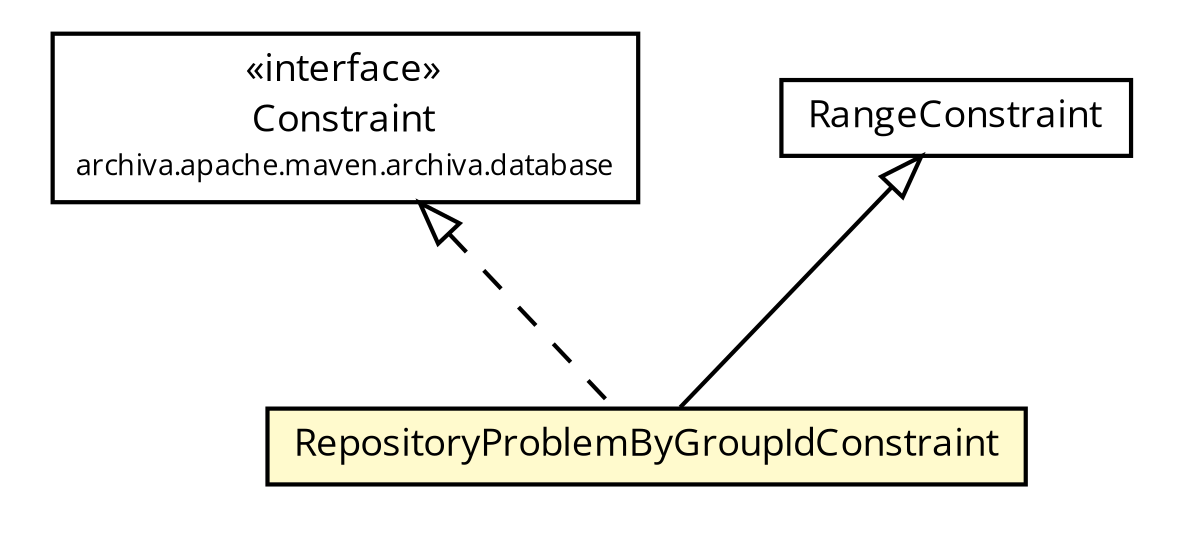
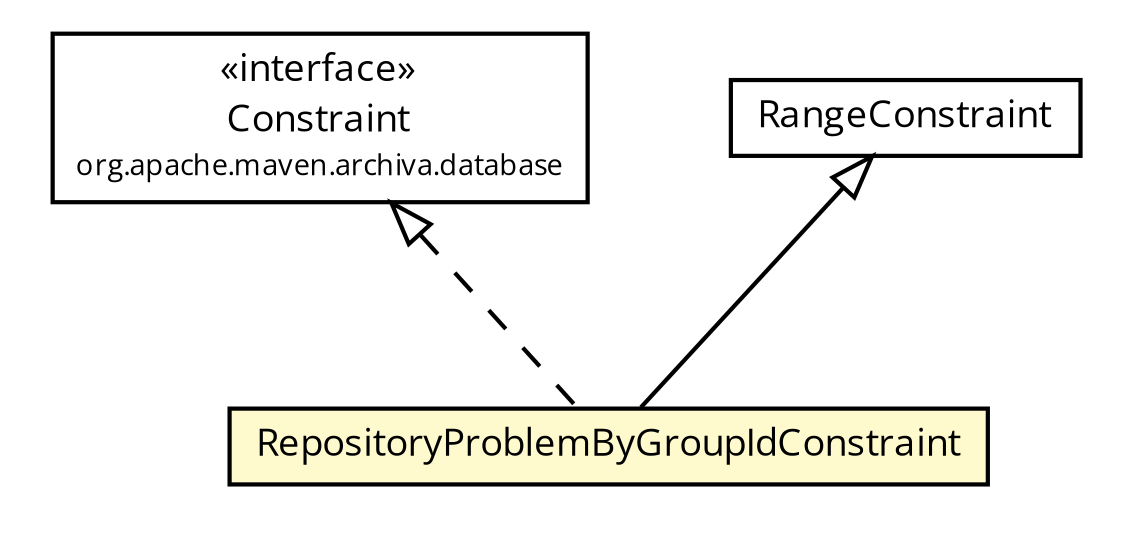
node "Constraint": text "archiva.apache.maven.archiva.database" -> "org.apache.maven.archiva.database"
